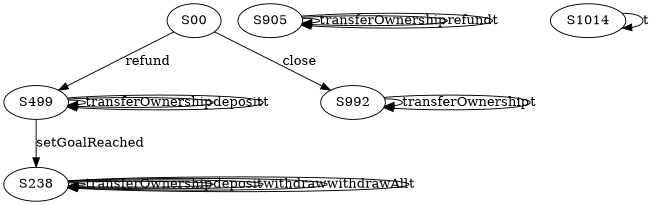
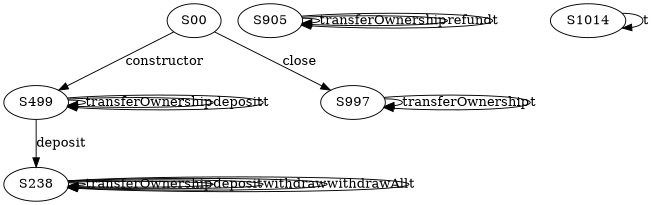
edge "S00" -> "S499": label "refund" -> "constructor"
node "S992": label "S992" -> "S997"
edge "S499" -> "S238": label "setGoalReached" -> "deposit"
